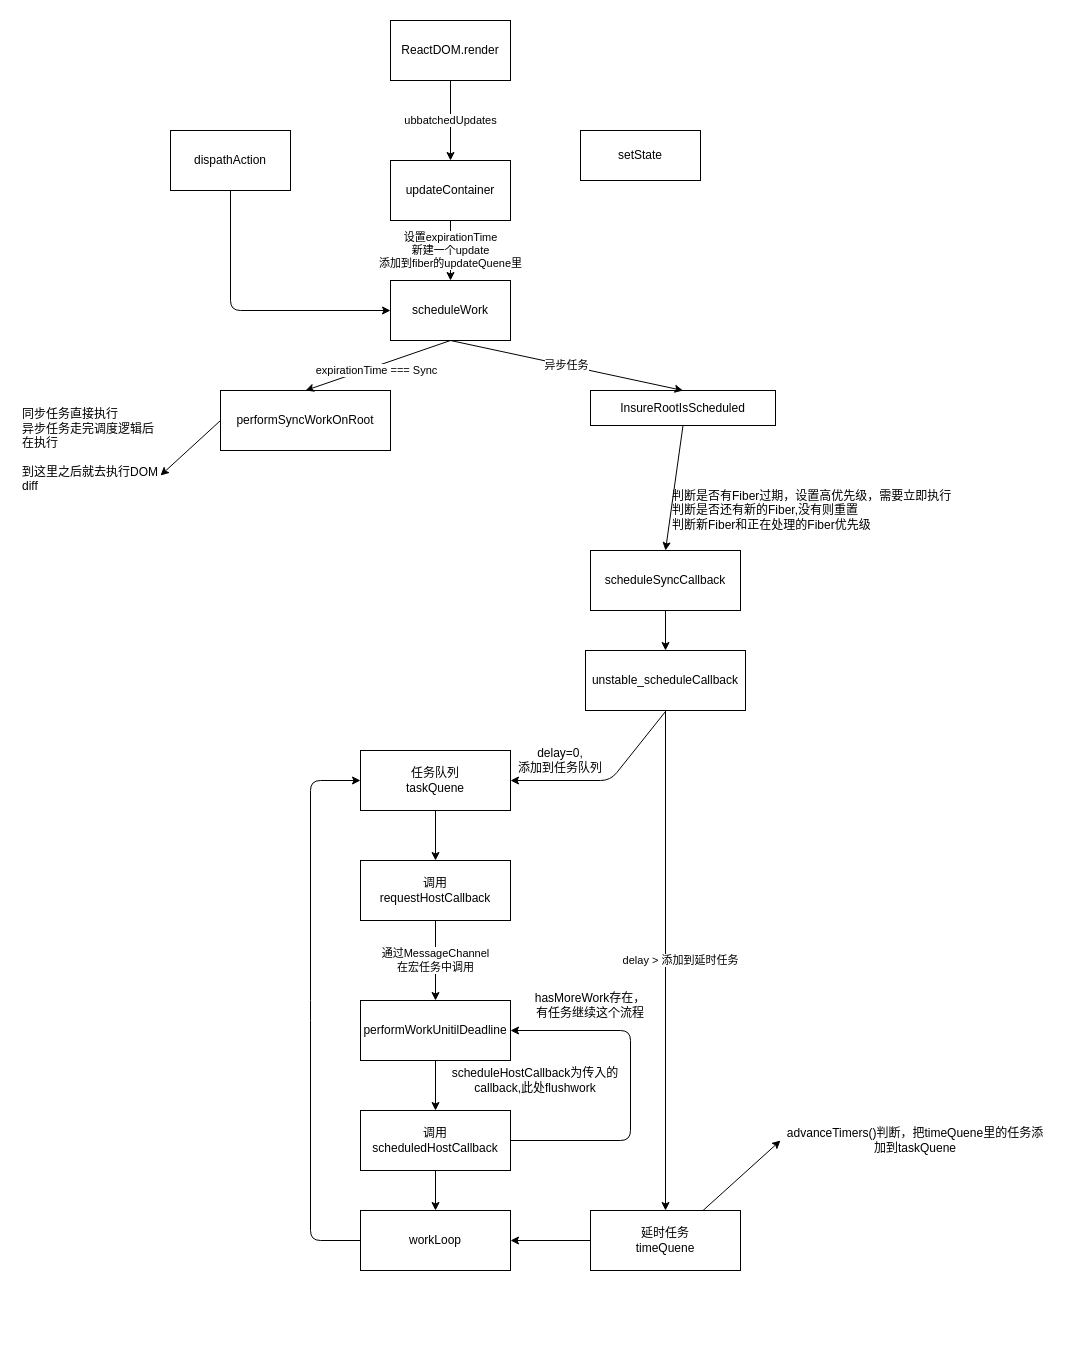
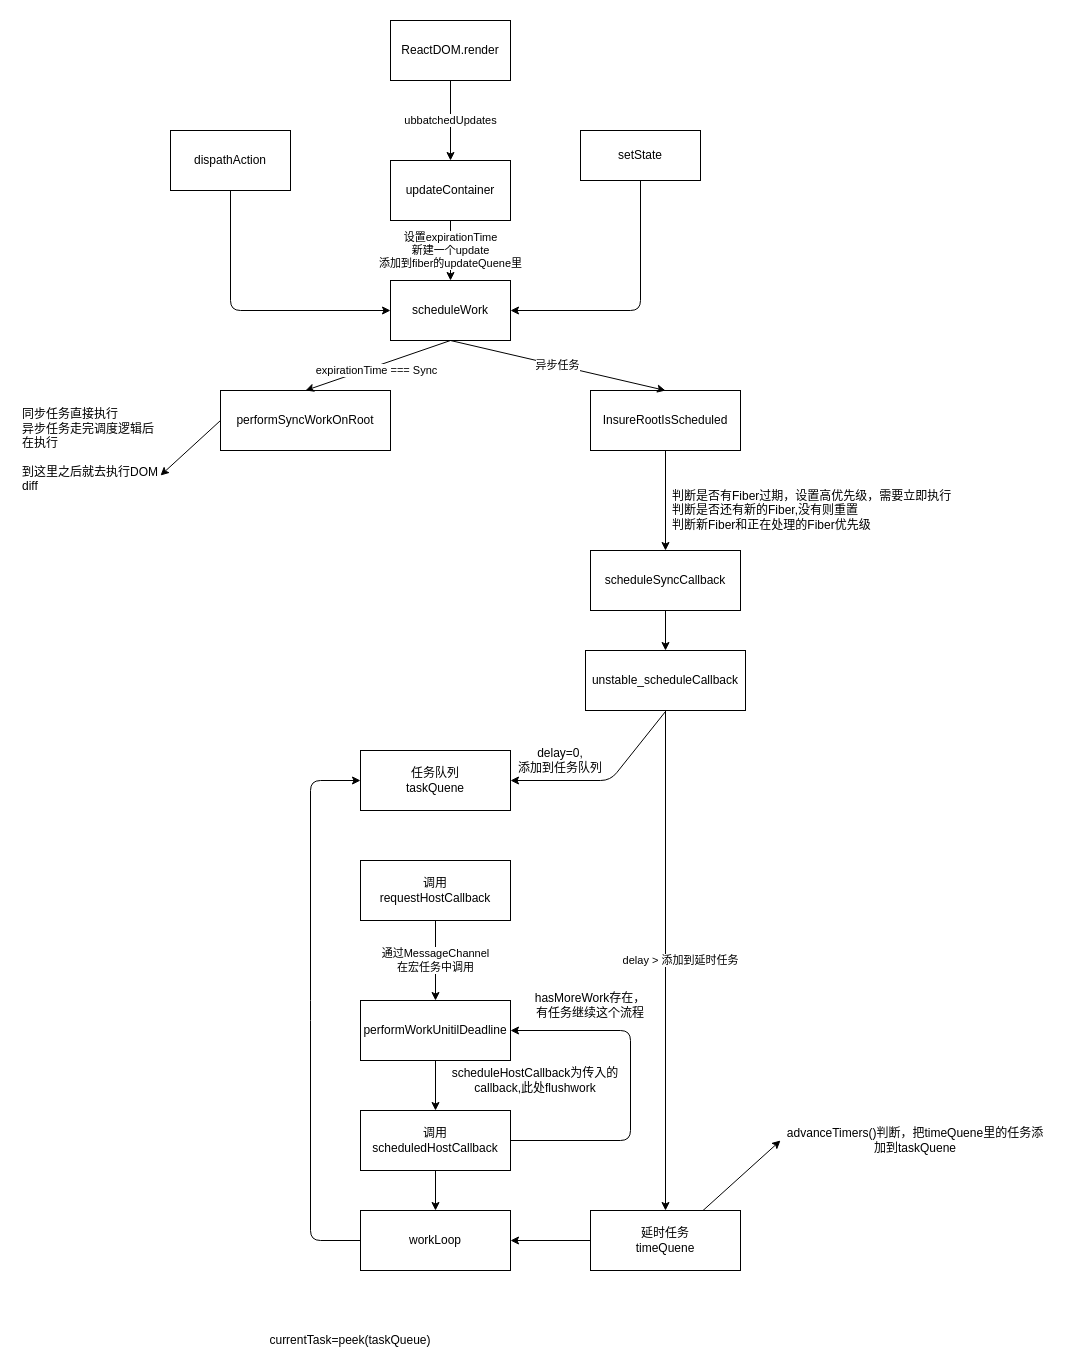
edge "setState" -> "scheduleWork": added
node "InsureRootIsScheduled": size 185x35 -> 150x60
edge "任务队列 taskQuene" -> "调用 requestHostCallback": removed
node "currentTask=peek(taskQueue)": added
